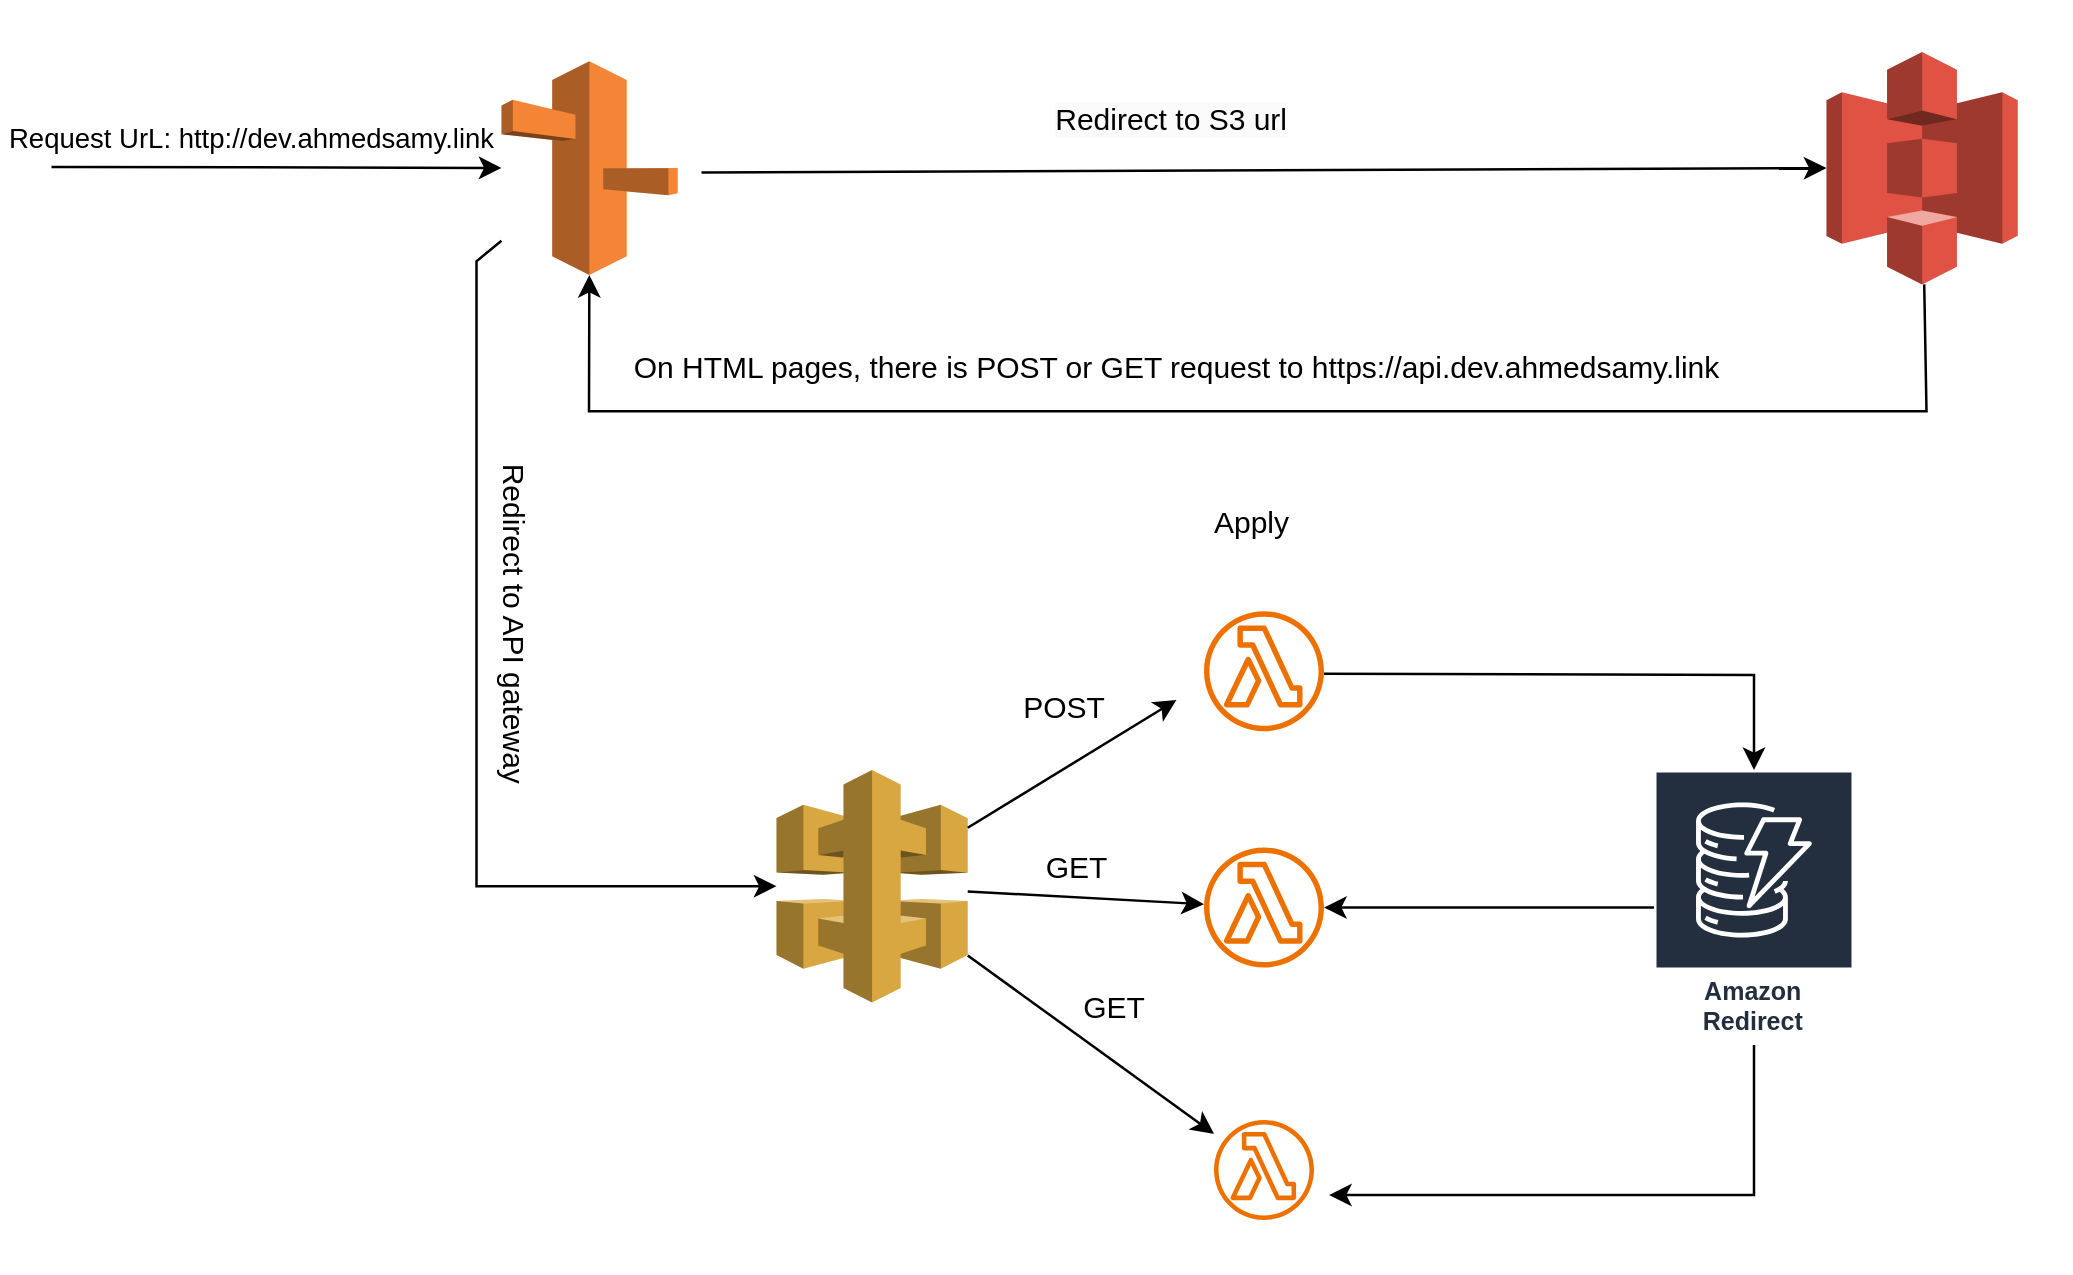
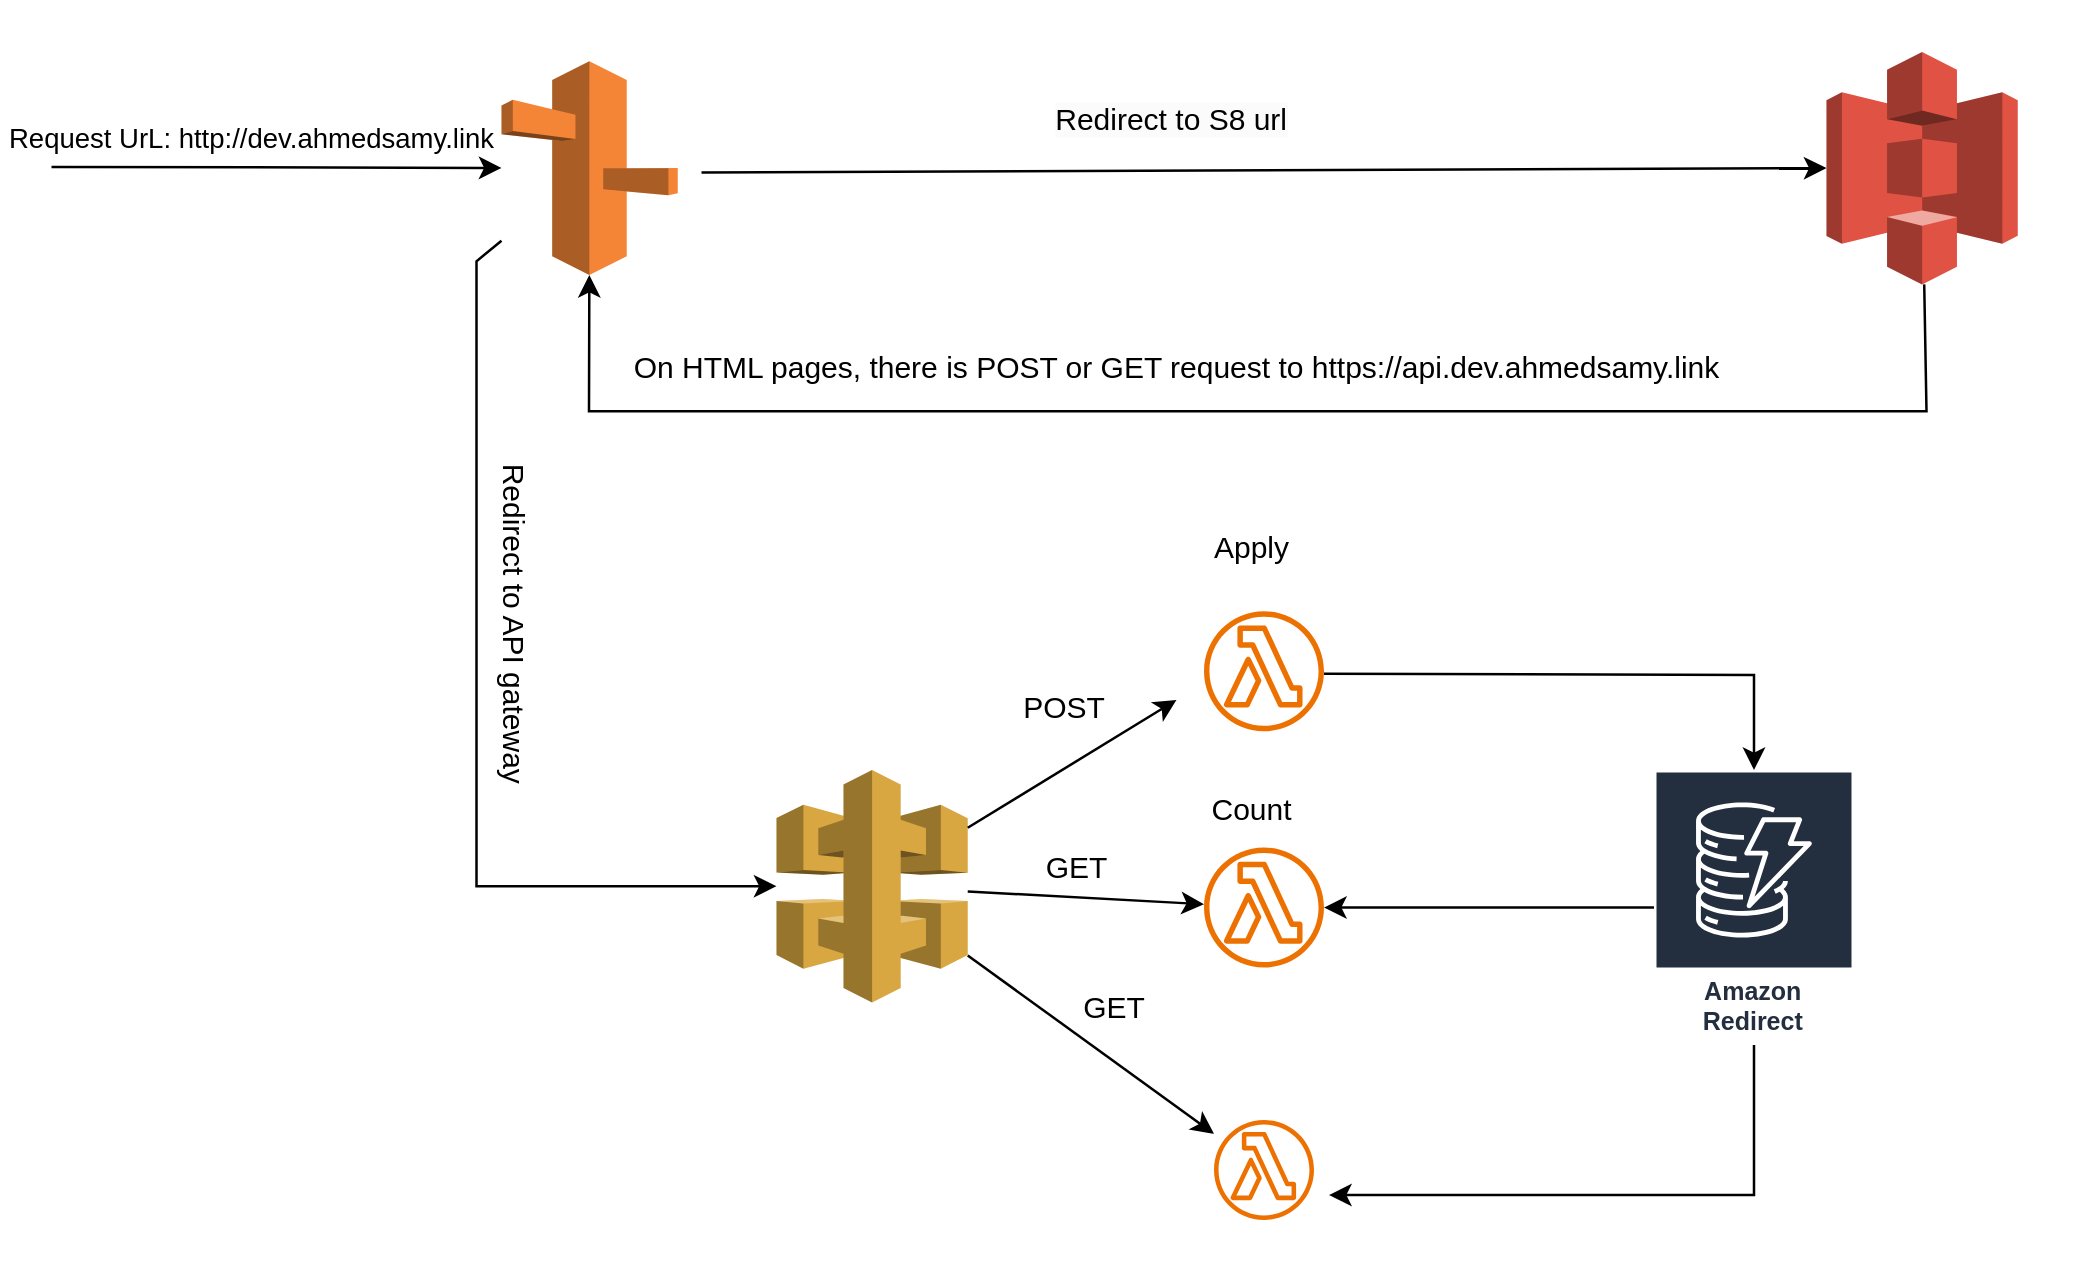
node "Redirect to S3 url": label "Redirect to S3 url" -> "Redirect to S8 url"
node "Apply": moved (1251, 524) -> (1251, 549)
node "Count": added
